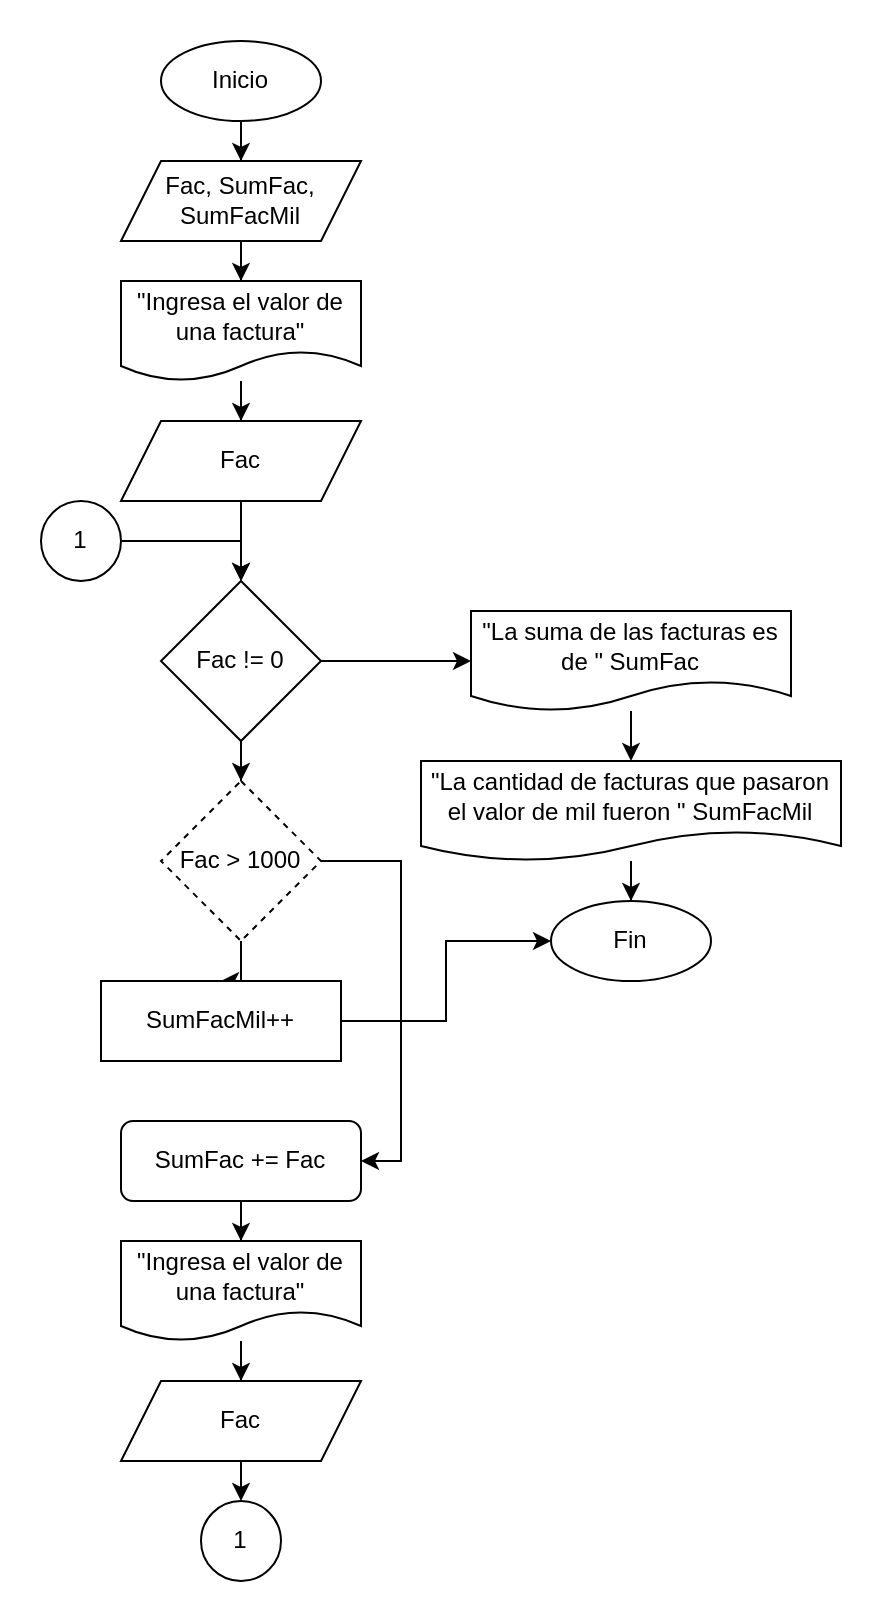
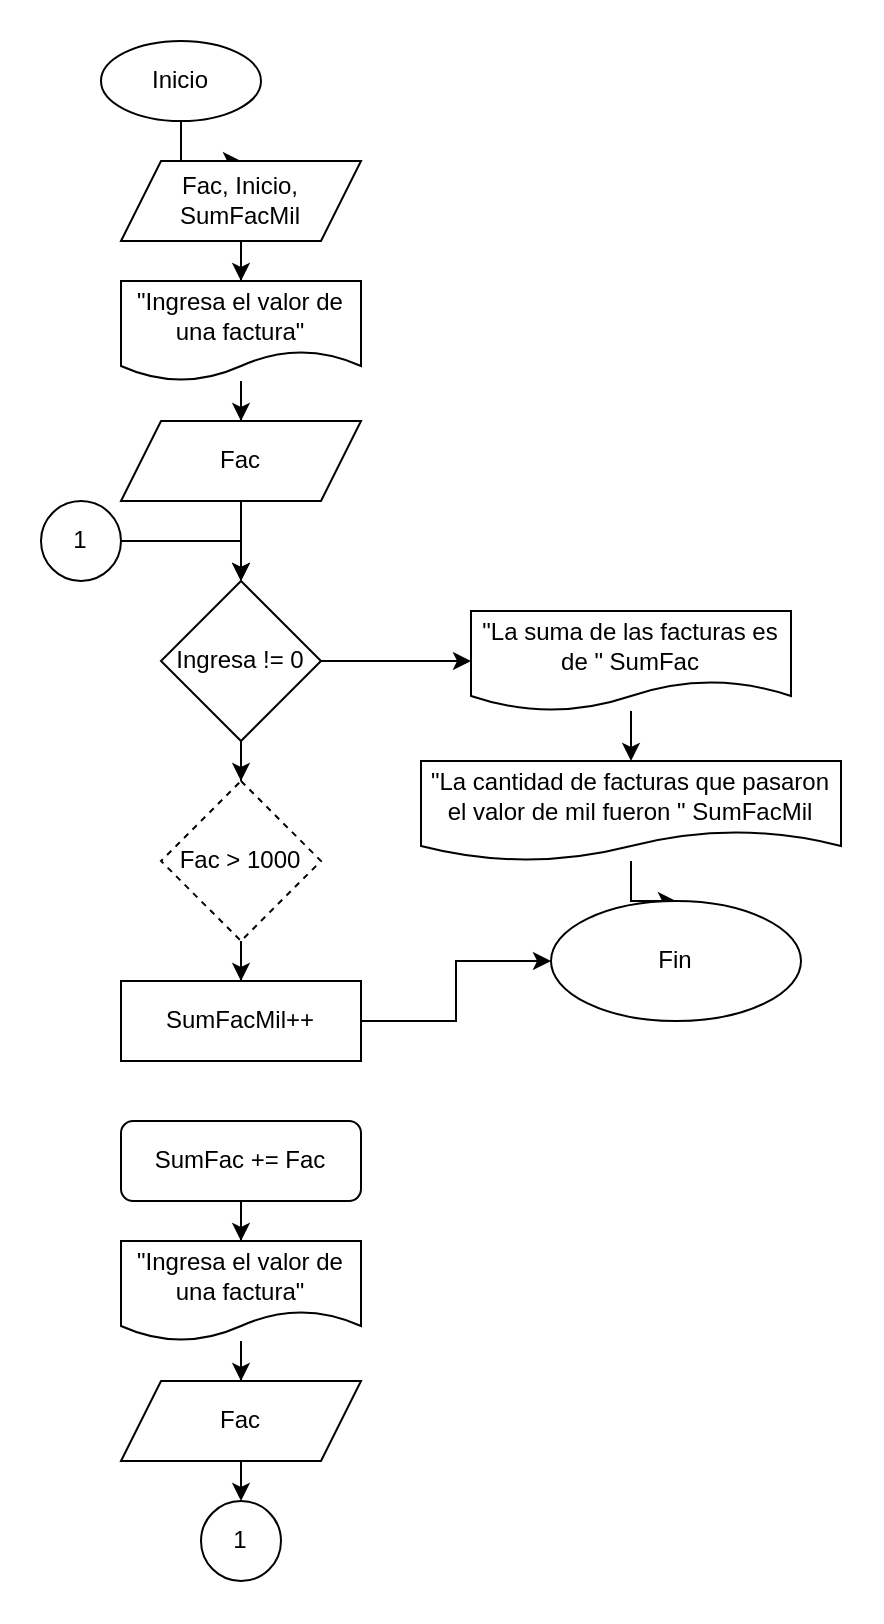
node "Inicio": moved (241, 81) -> (181, 81)
node "Fac, SumFac, SumFacMil": label "Fac, SumFac, SumFacMil" -> "Fac, Inicio, SumFacMil"
node "Fac != 0": label "Fac != 0" -> "Ingresa != 0"
node "Fin": size 160x80 -> 250x120
edge "Fac > 1000" -> "SumFac += Fac": removed
node "SumFacMil++": moved (221, 1021) -> (241, 1021)
